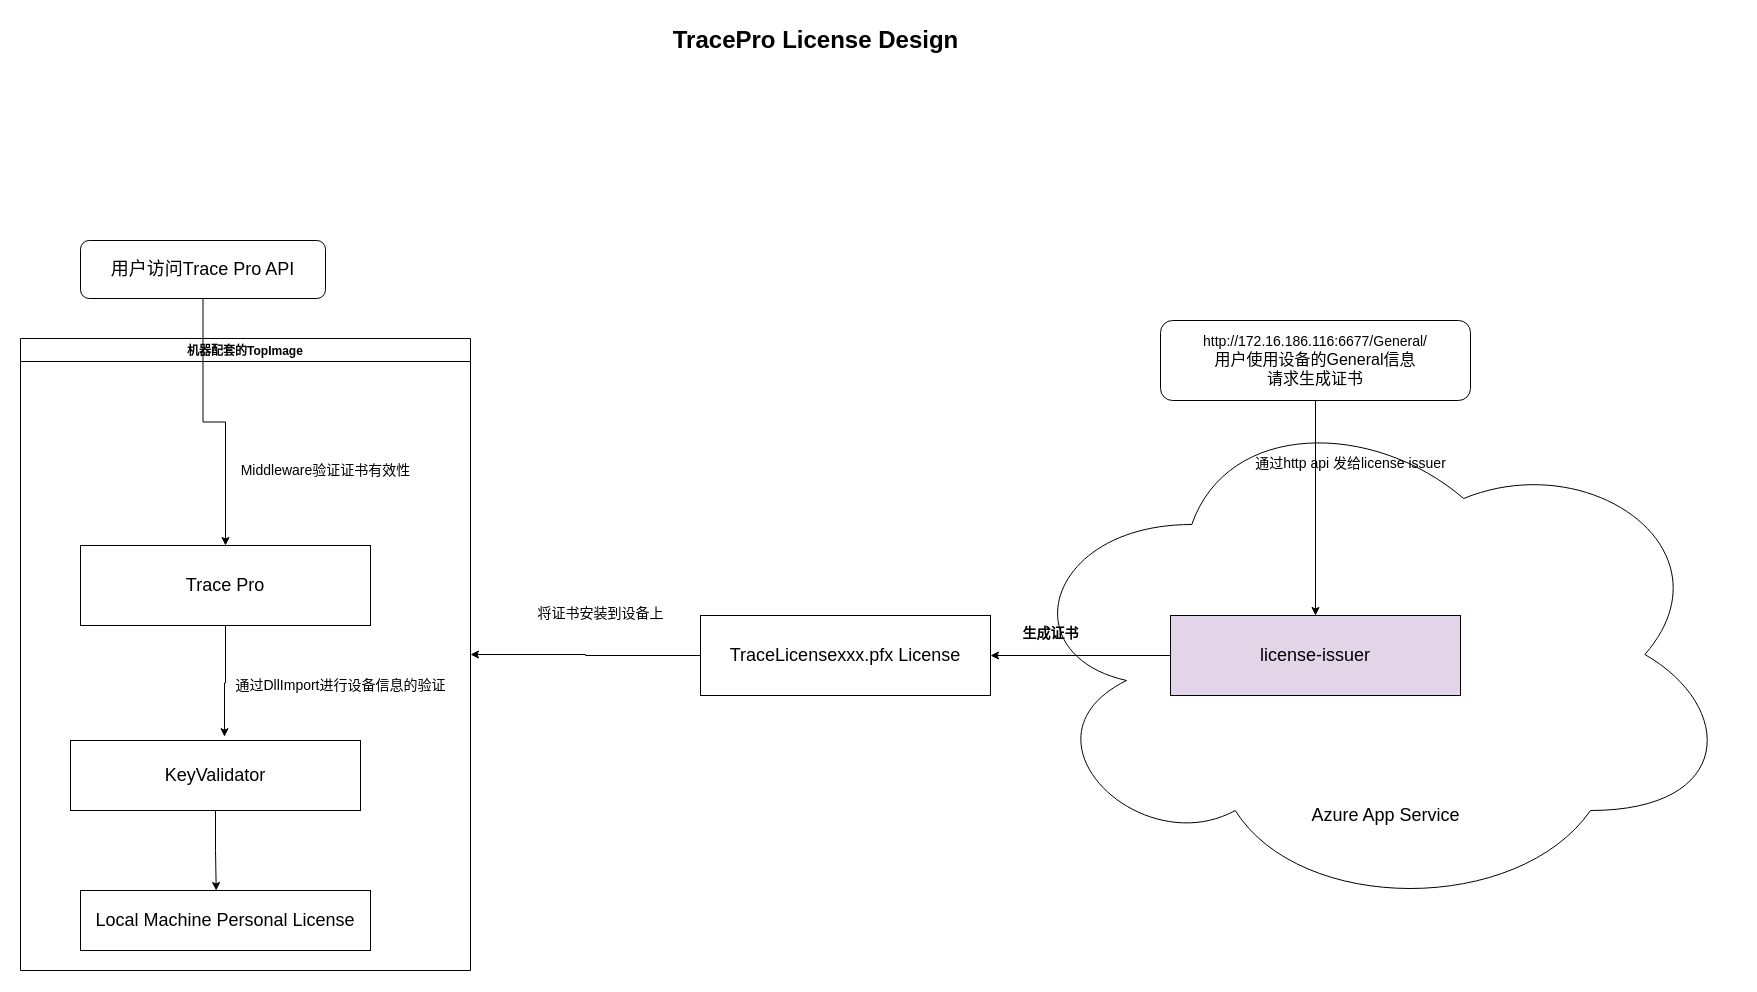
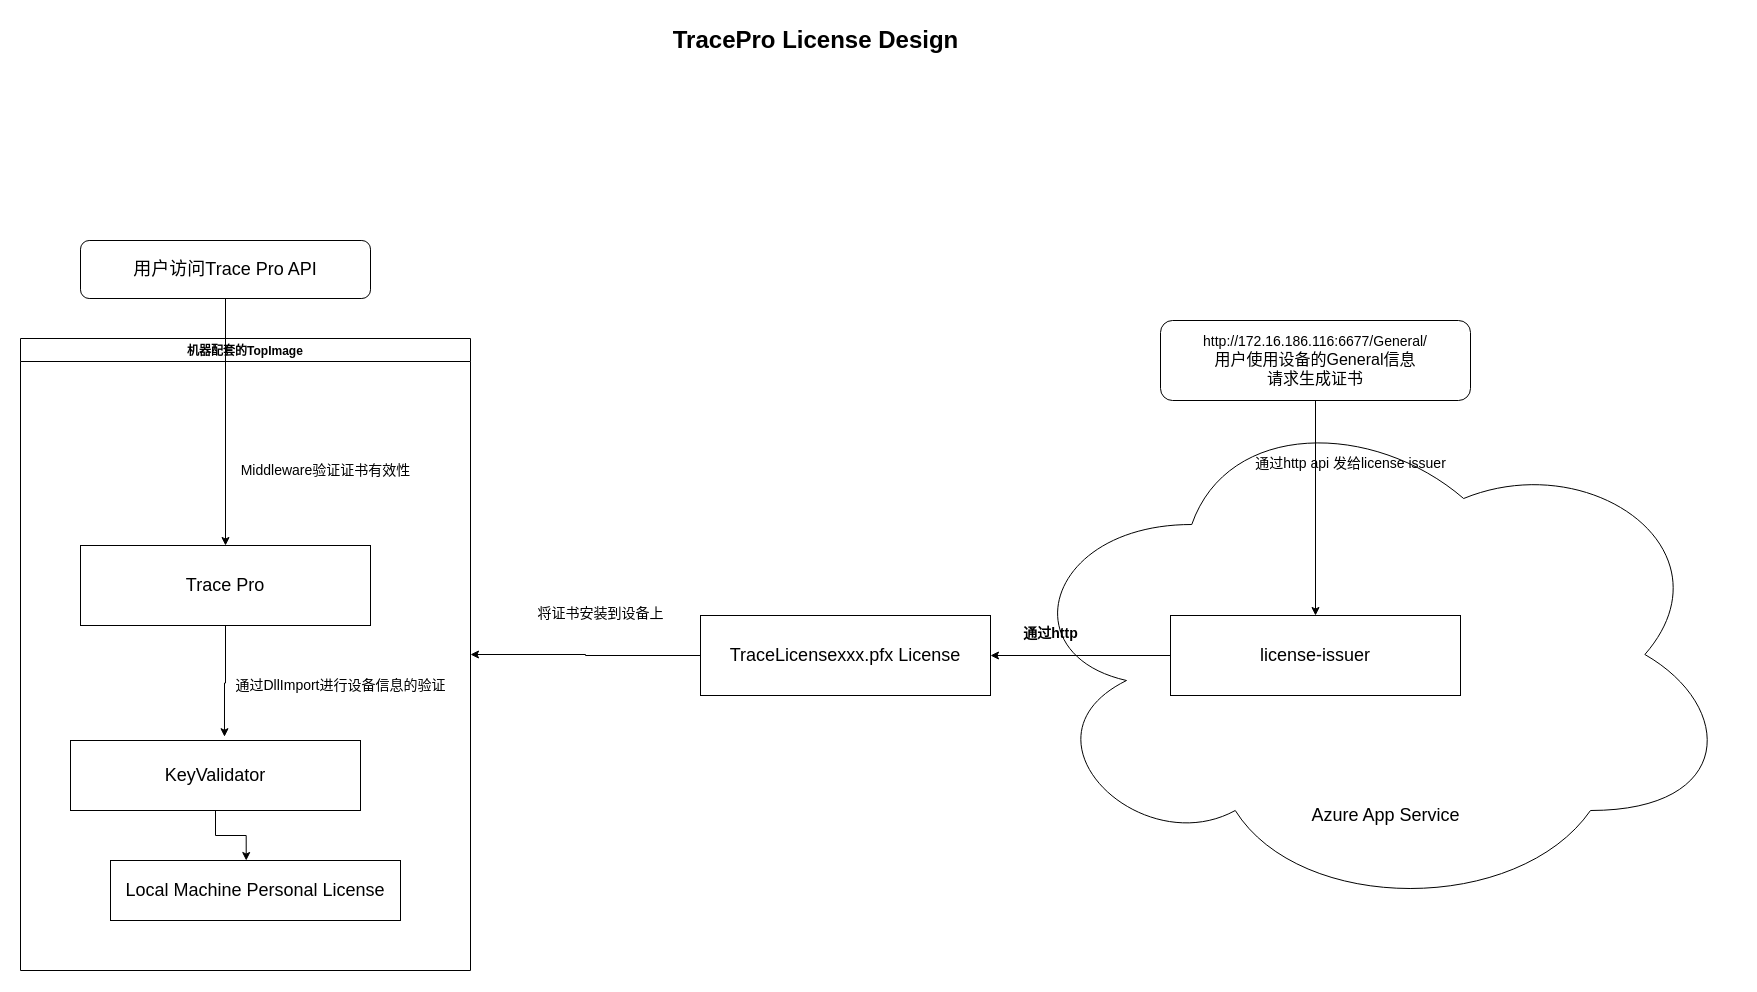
node "用户访问Trace Pro API": size 245x58 -> 290x58
node "生成证书": label "生成证书" -> "通过http"
node "license-issuer": fillcolor #e1d5e7 -> #ffffff
node "Local Machine Personal License": moved (226, 921) -> (256, 891)
